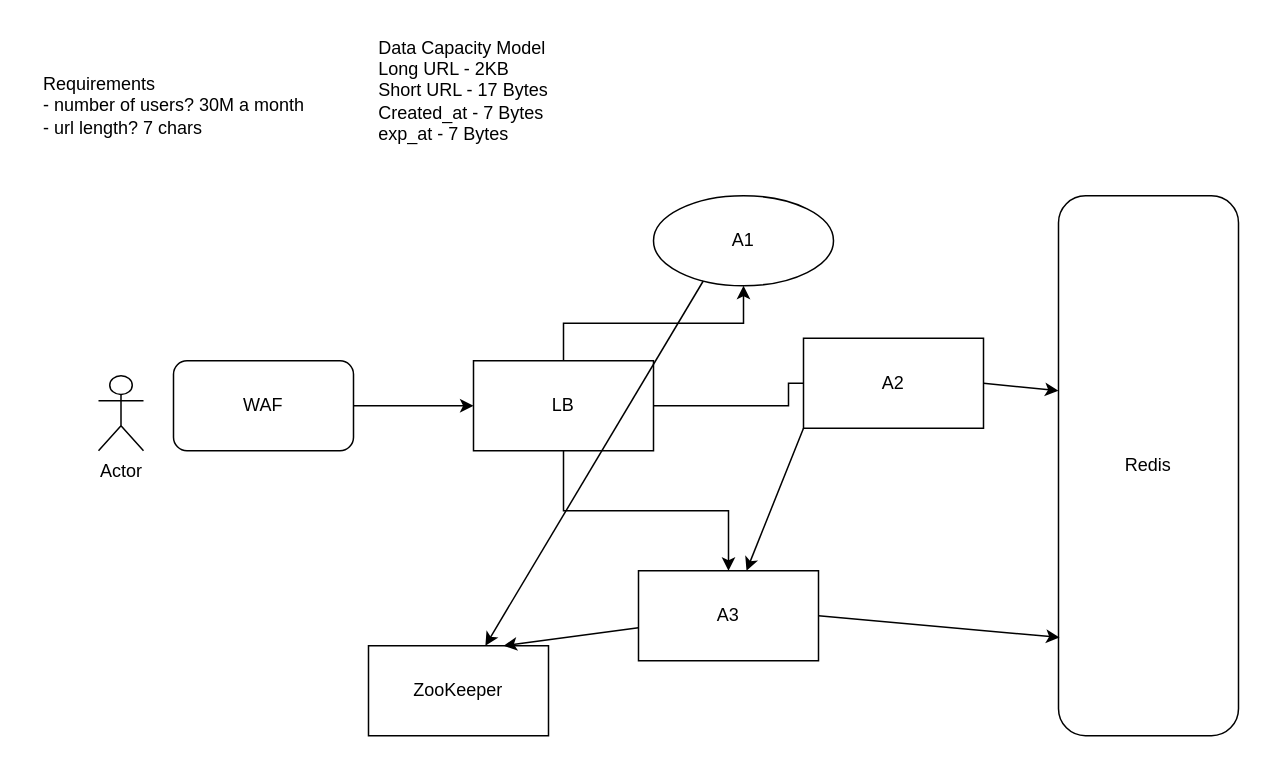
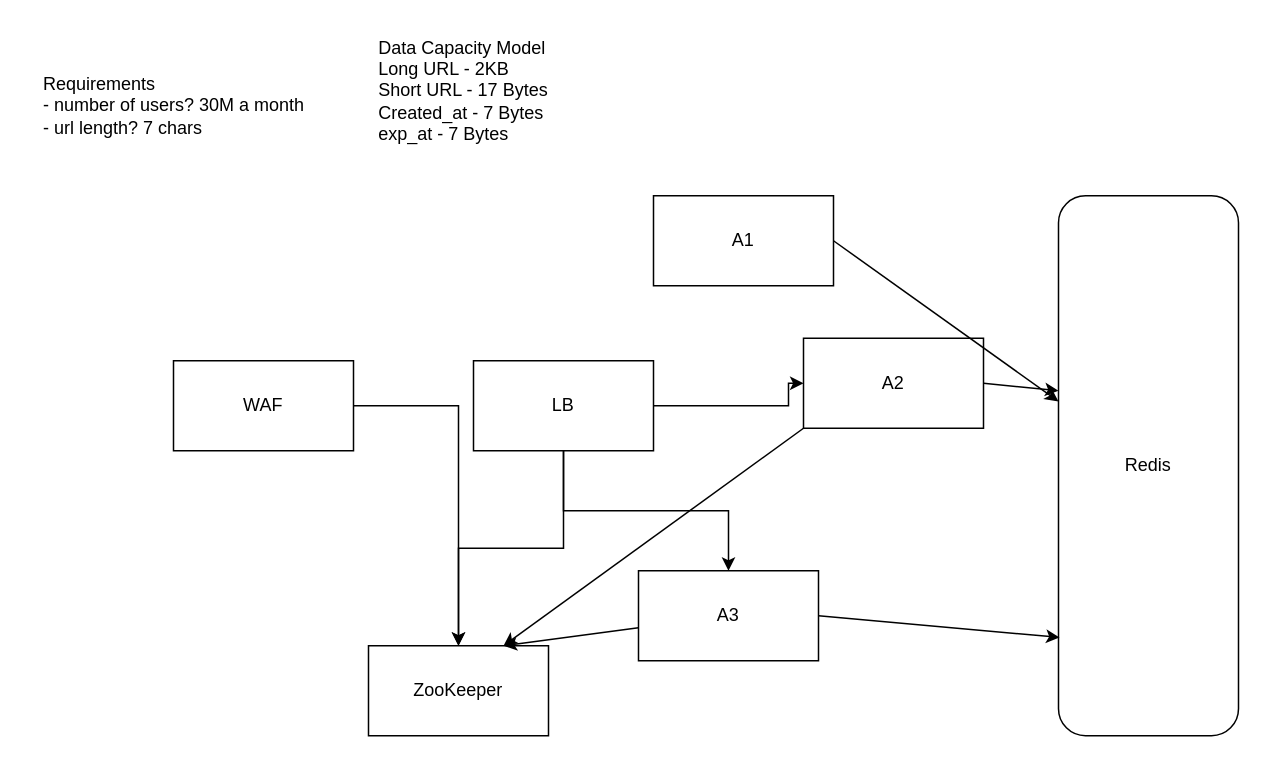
node "A1": shape ellipse -> rectangle
edge "A1" -> "Redis": added
edge "LB" -> "A1": now "LB" -> "ZooKeeper"
edge "A2" -- "LB": arrowhead none -> classic
edge "A1" -> "ZooKeeper": removed
node "WAF": shape rounded rectangle -> rectangle
edge "WAF" -> "LB": now "WAF" -> "ZooKeeper"
node "Actor": removed
edge "A2" -> "A3": now "A2" -> "ZooKeeper"
